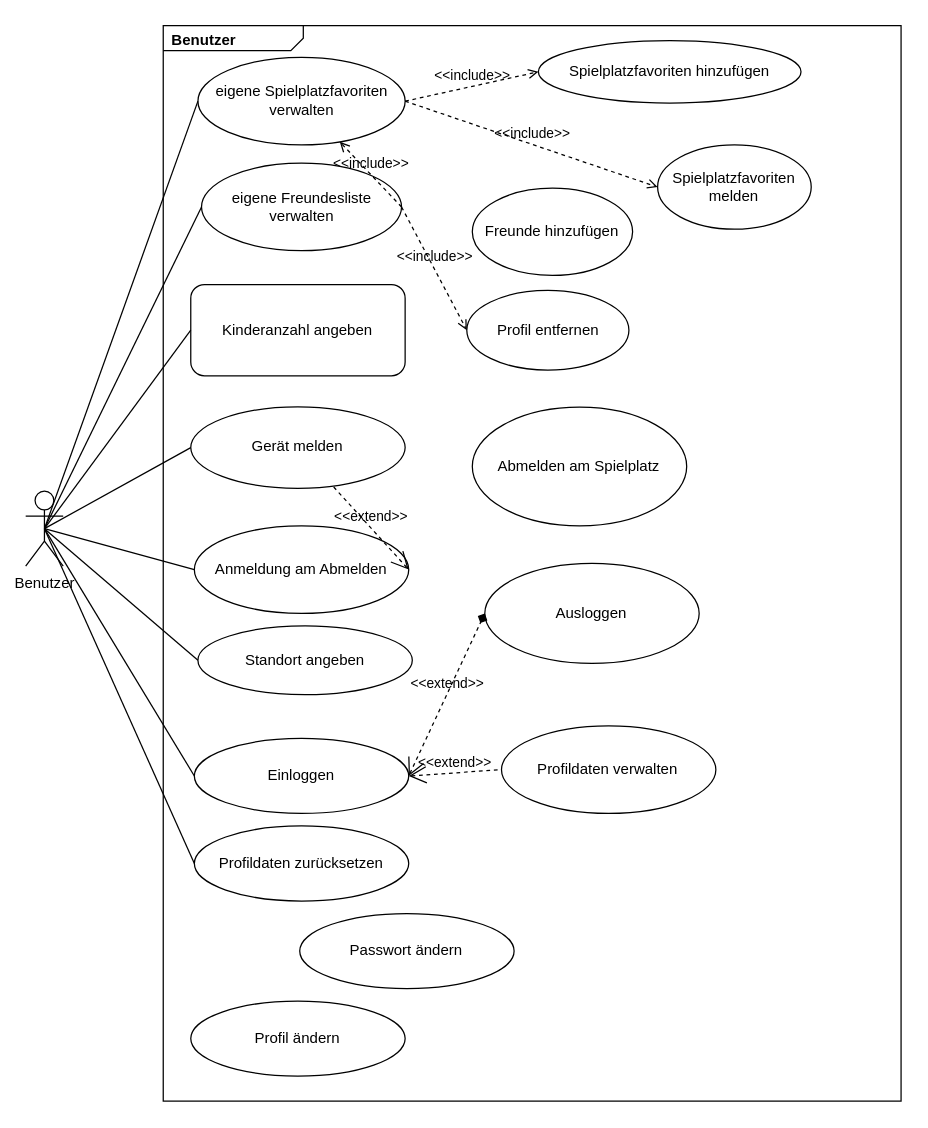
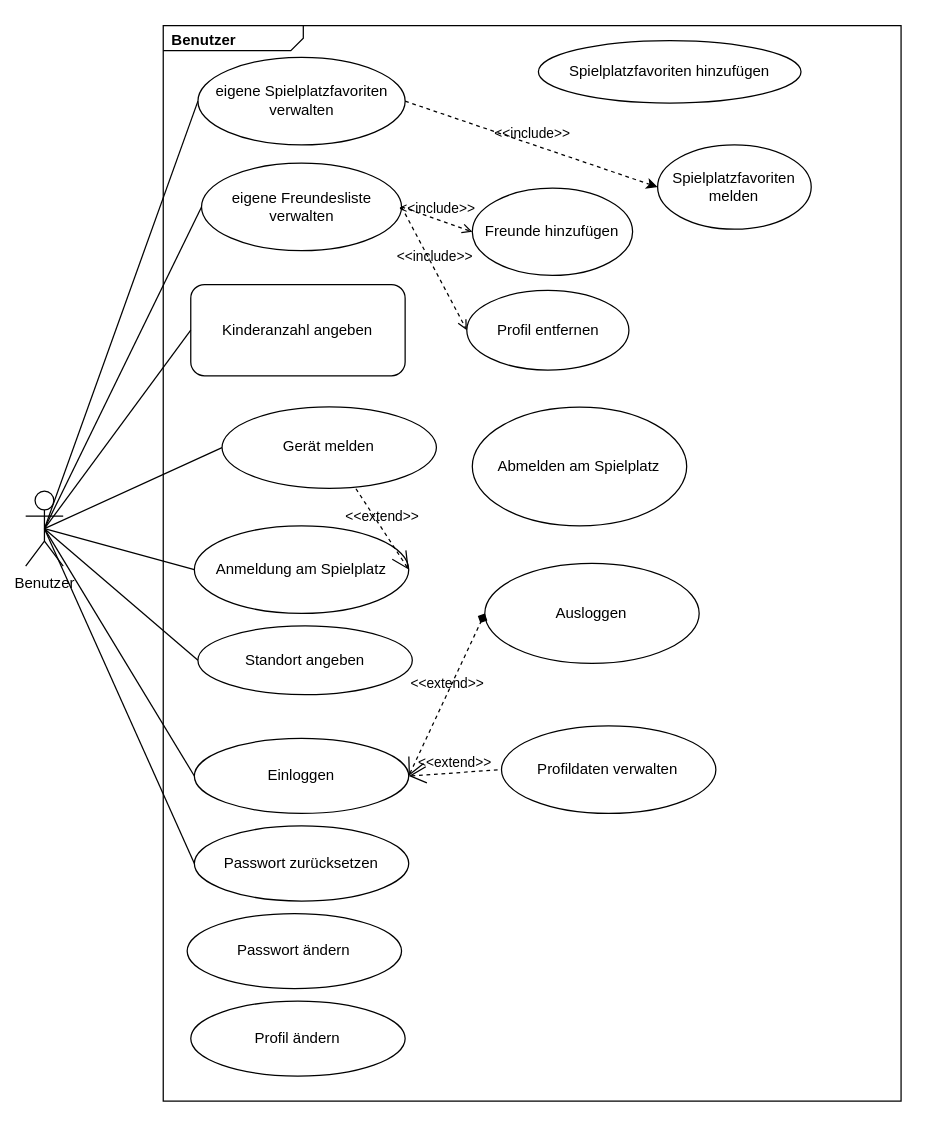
edge "eigene Spielplatzfavoriten verwalten" -> "Spielplatzfavoriten hinzufügen": removed, label "<<include>>"
edge "eigene Freundesliste verwalten" -> "eigene Spielplatzfavoriten verwalten": now "eigene Freundesliste verwalten" -> "Freunde hinzufügen"
edge "eigene Spielplatzfavoriten verwalten" -> "Spielplatzfavoriten melden": arrowhead open -> classic
node "Gerät melden": moved (298, 447) -> (329, 447)
node "Anmeldung am Abmelden": label "Anmeldung am Abmelden" -> "Anmeldung am Spielplatz"
node "Profildaten zurücksetzen": label "Profildaten zurücksetzen" -> "Passwort zurücksetzen"
node "Passwort ändern": moved (407, 951) -> (294, 951)
